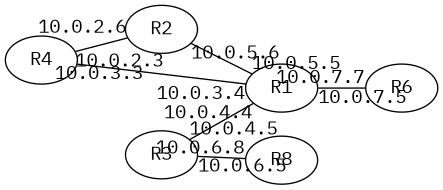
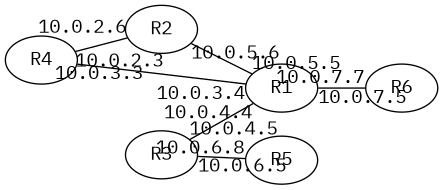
node "R8": label "R8" -> "R5"
